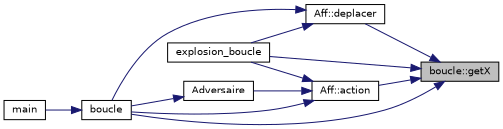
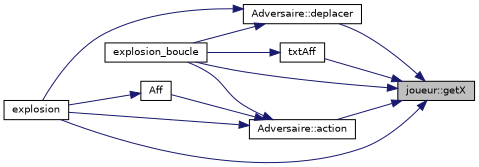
node "Aff::deplacer": label "Aff::deplacer" -> "Adversaire::deplacer"
node "txtAff": added
node "boucle::getX": label "boucle::getX" -> "joueur::getX"
node "Adversaire": label "Adversaire" -> "Aff"
node "Aff::action": label "Aff::action" -> "Adversaire::action"
node "main": removed
node "boucle": label "boucle" -> "explosion"
